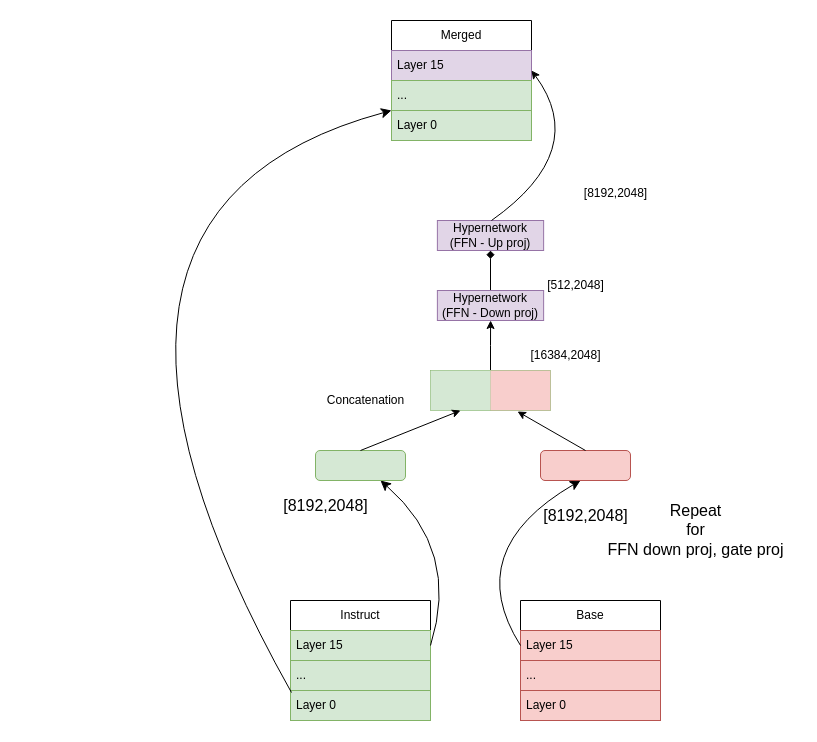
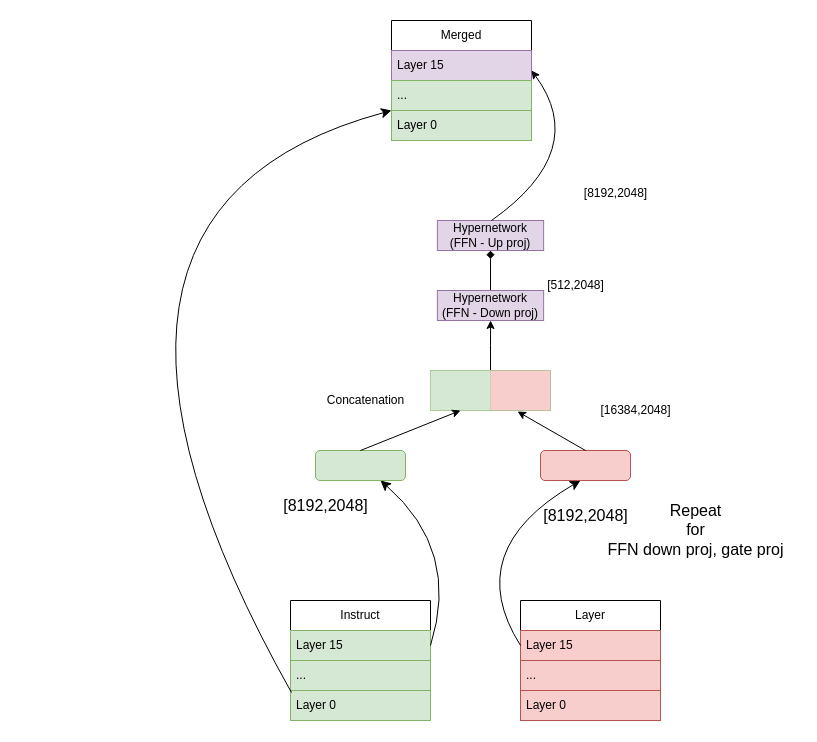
node "[16384,2048]": moved (566, 356) -> (636, 411)
node "Base": label "Base" -> "Layer"
